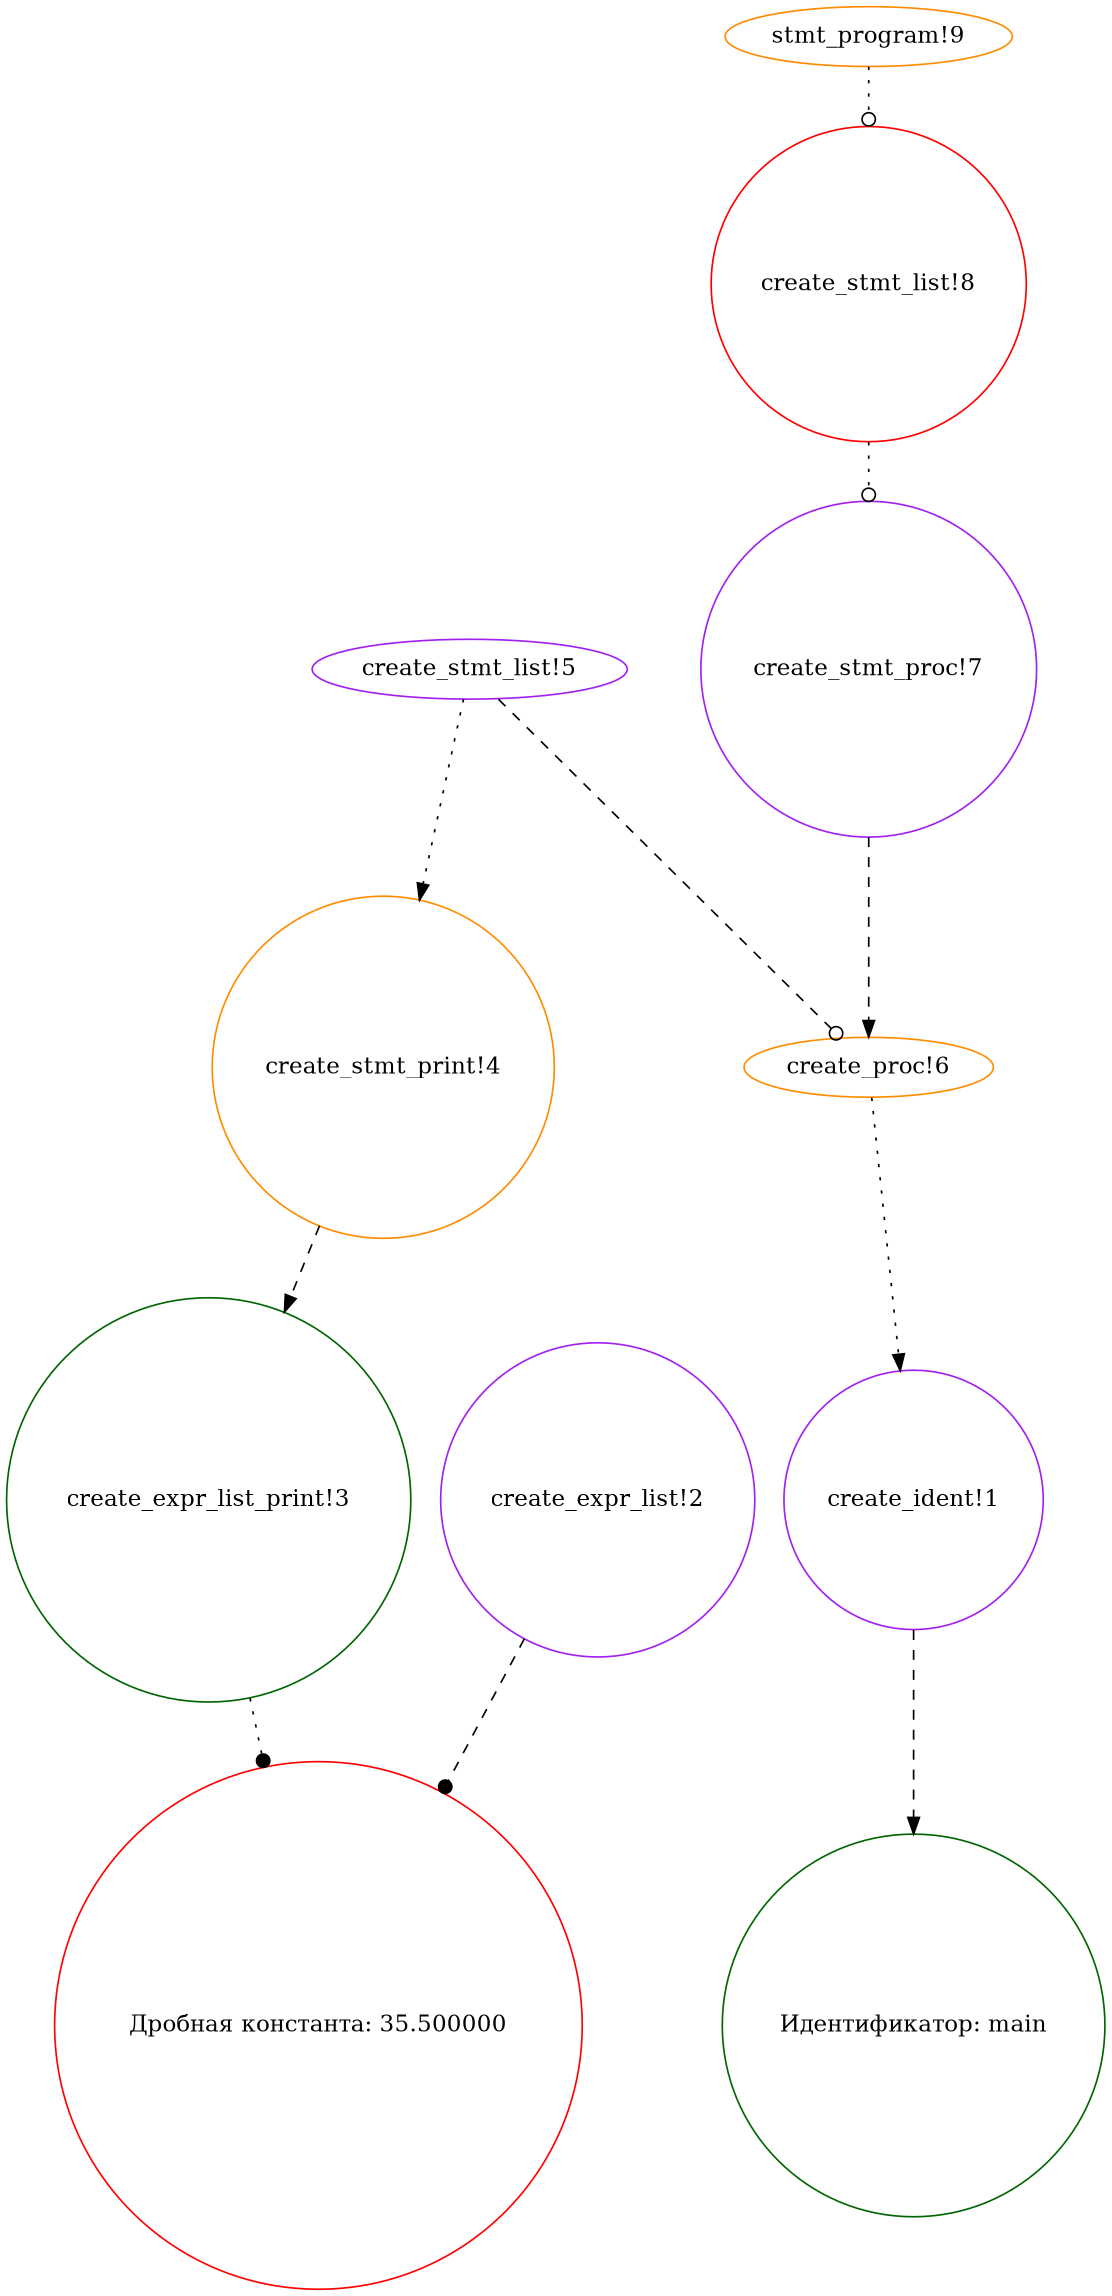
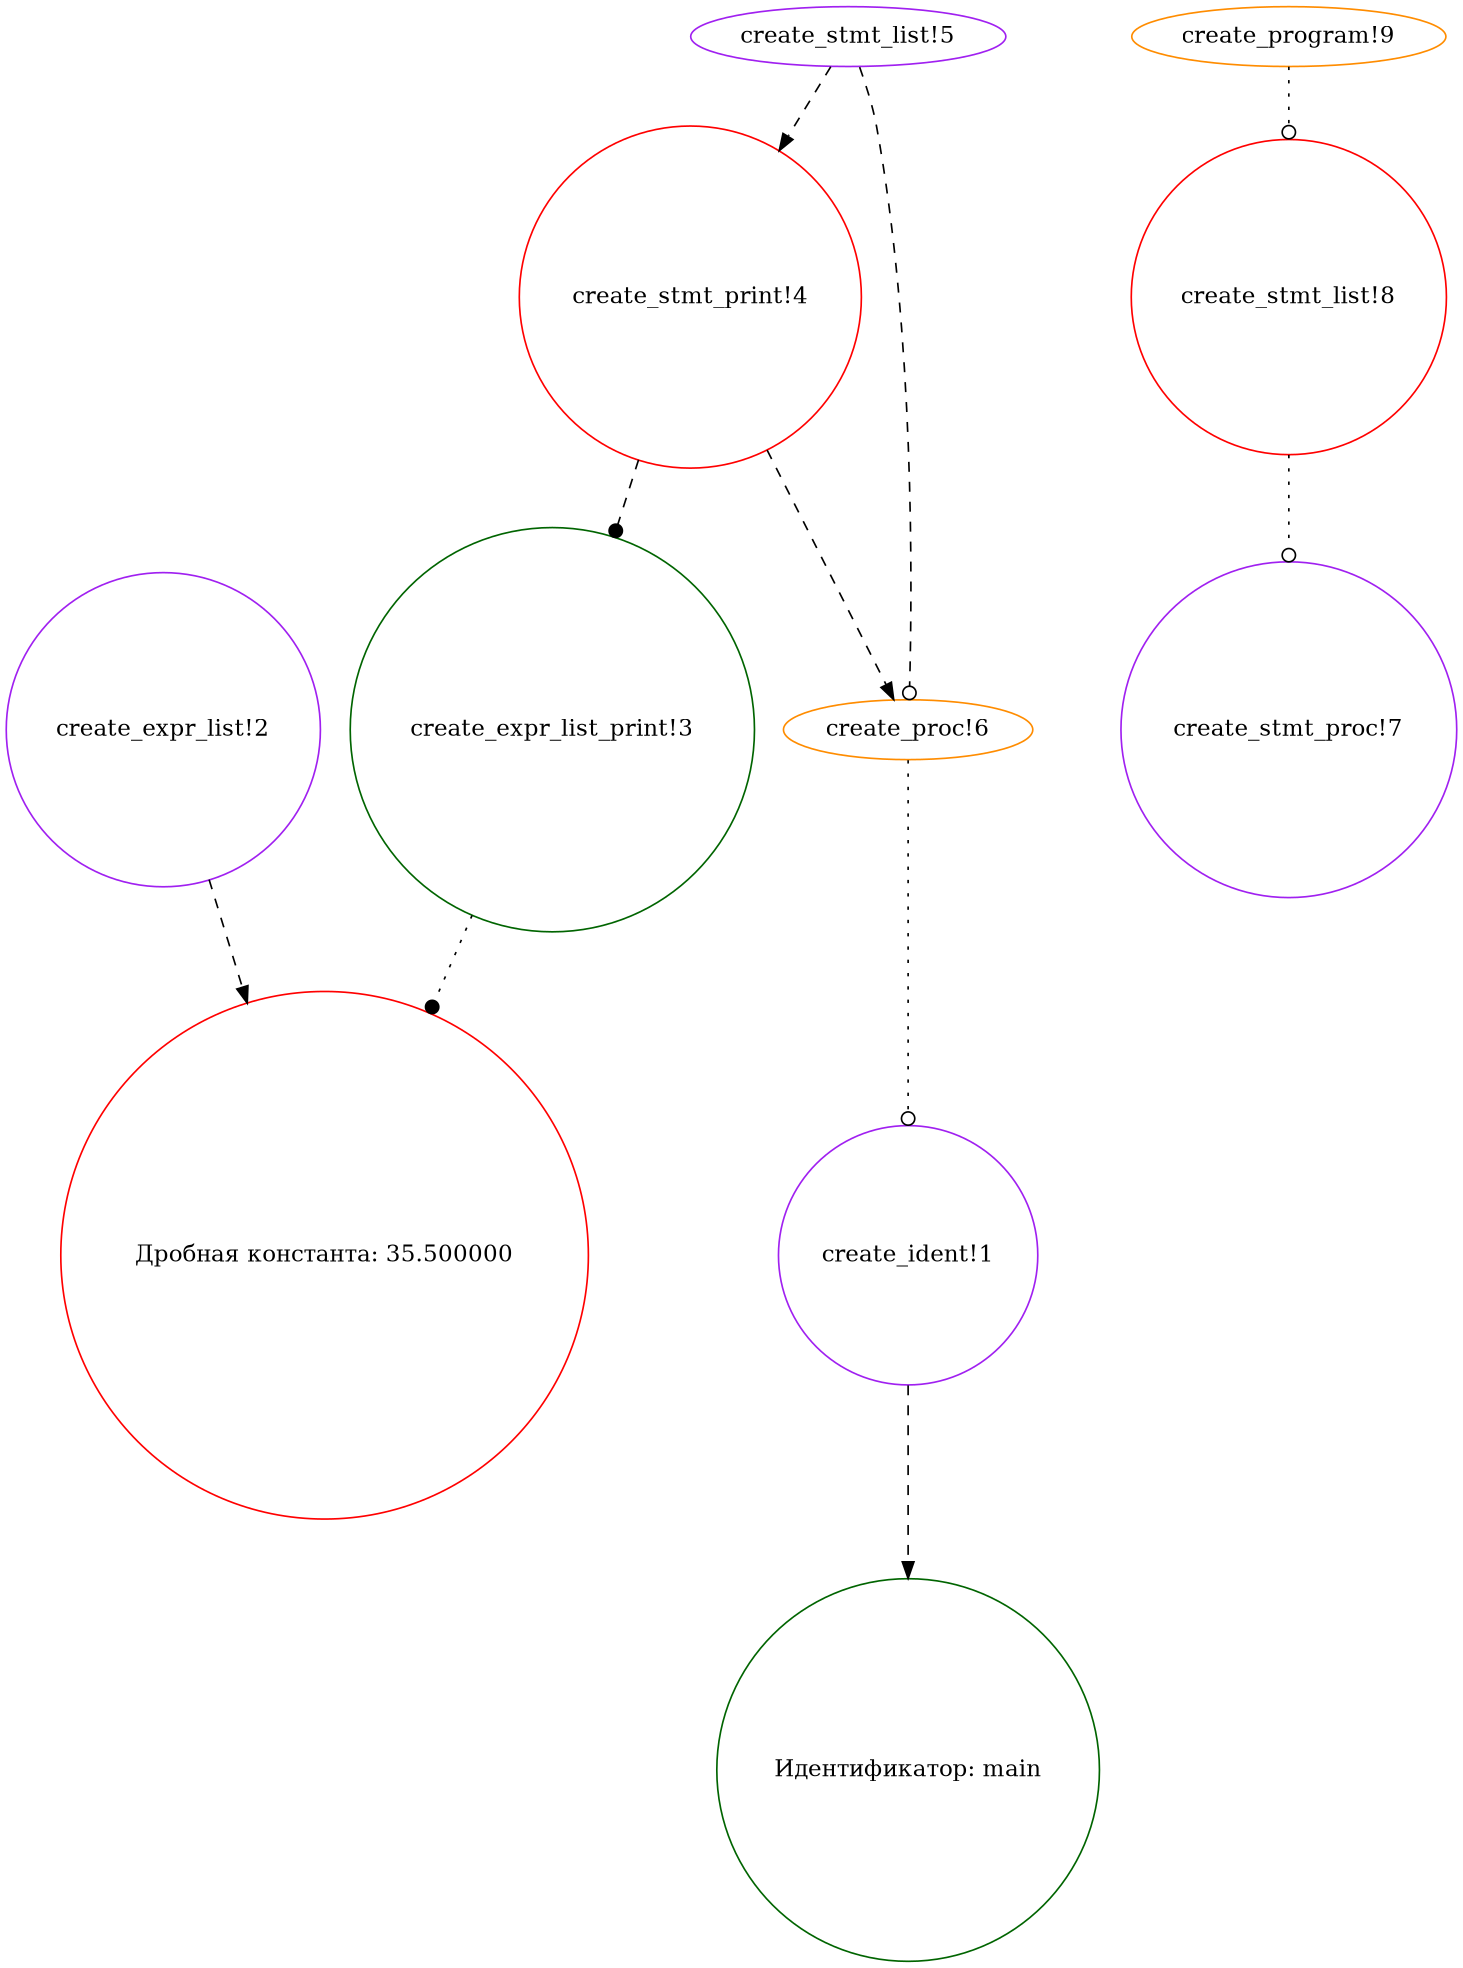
node "stmt_program!9": label "stmt_program!9" -> "create_program!9"
edge "create_stmt_list!5" -> "create_stmt_print!4": style dotted -> dashed
edge "create_stmt_proc!7" -> "create_proc!6": now "create_stmt_print!4" -> "create_proc!6"
node "create_stmt_print!4": color darkorange -> red
edge "create_proc!6" -> "create_ident!1": arrowhead normal -> odot
edge "create_stmt_print!4" -> "create_expr_list_print!3": arrowhead normal -> dot
edge "create_expr_list!2" -> "Дробная константа: 35.500000": arrowhead dot -> normal
